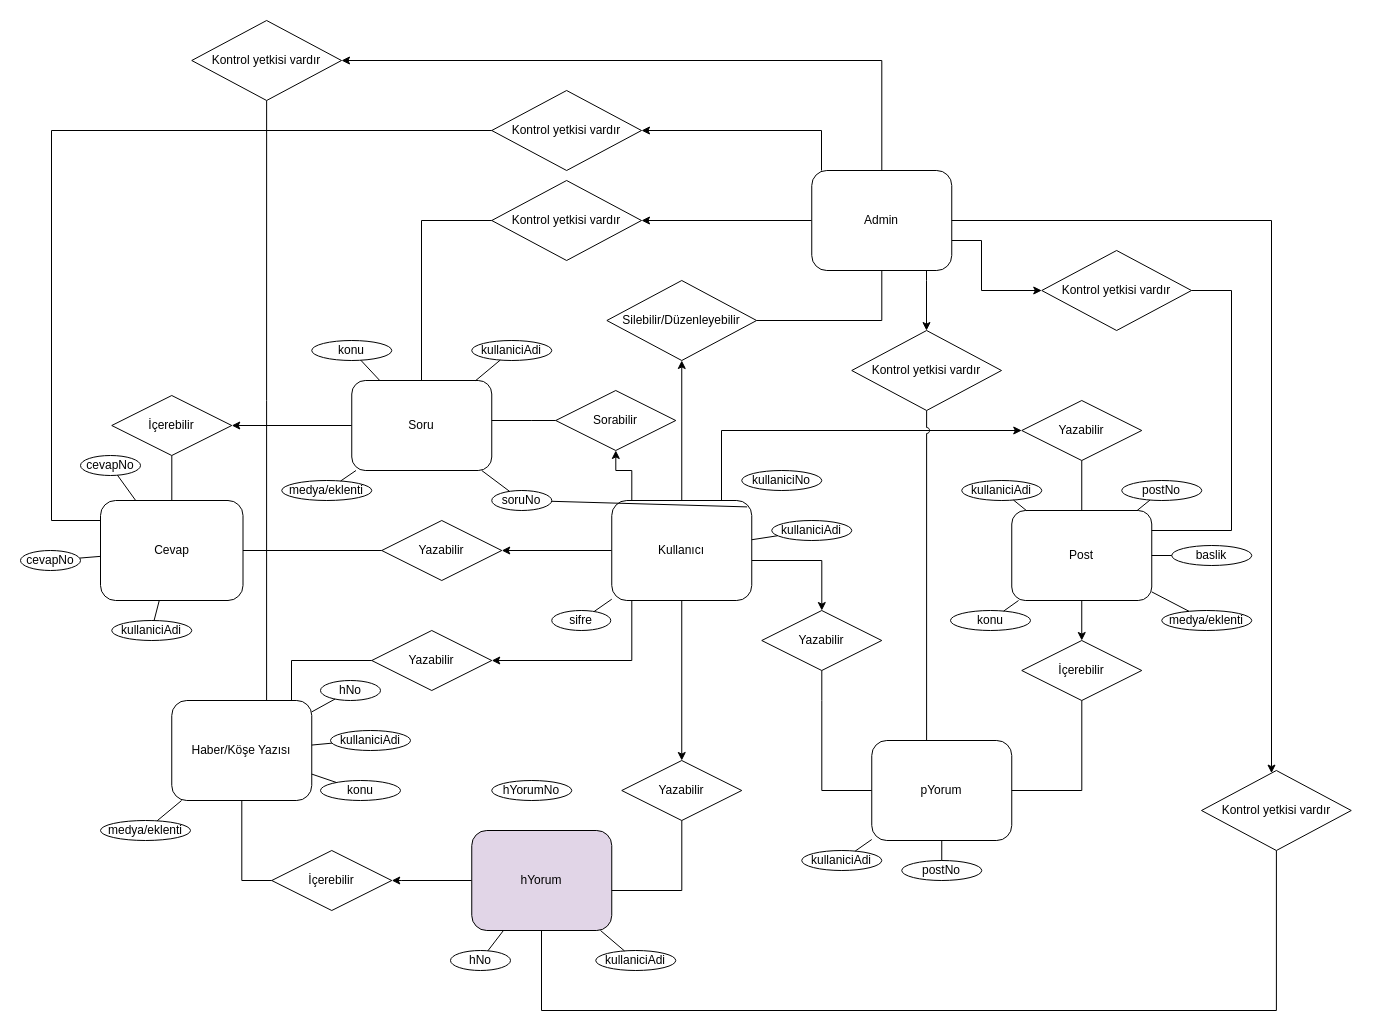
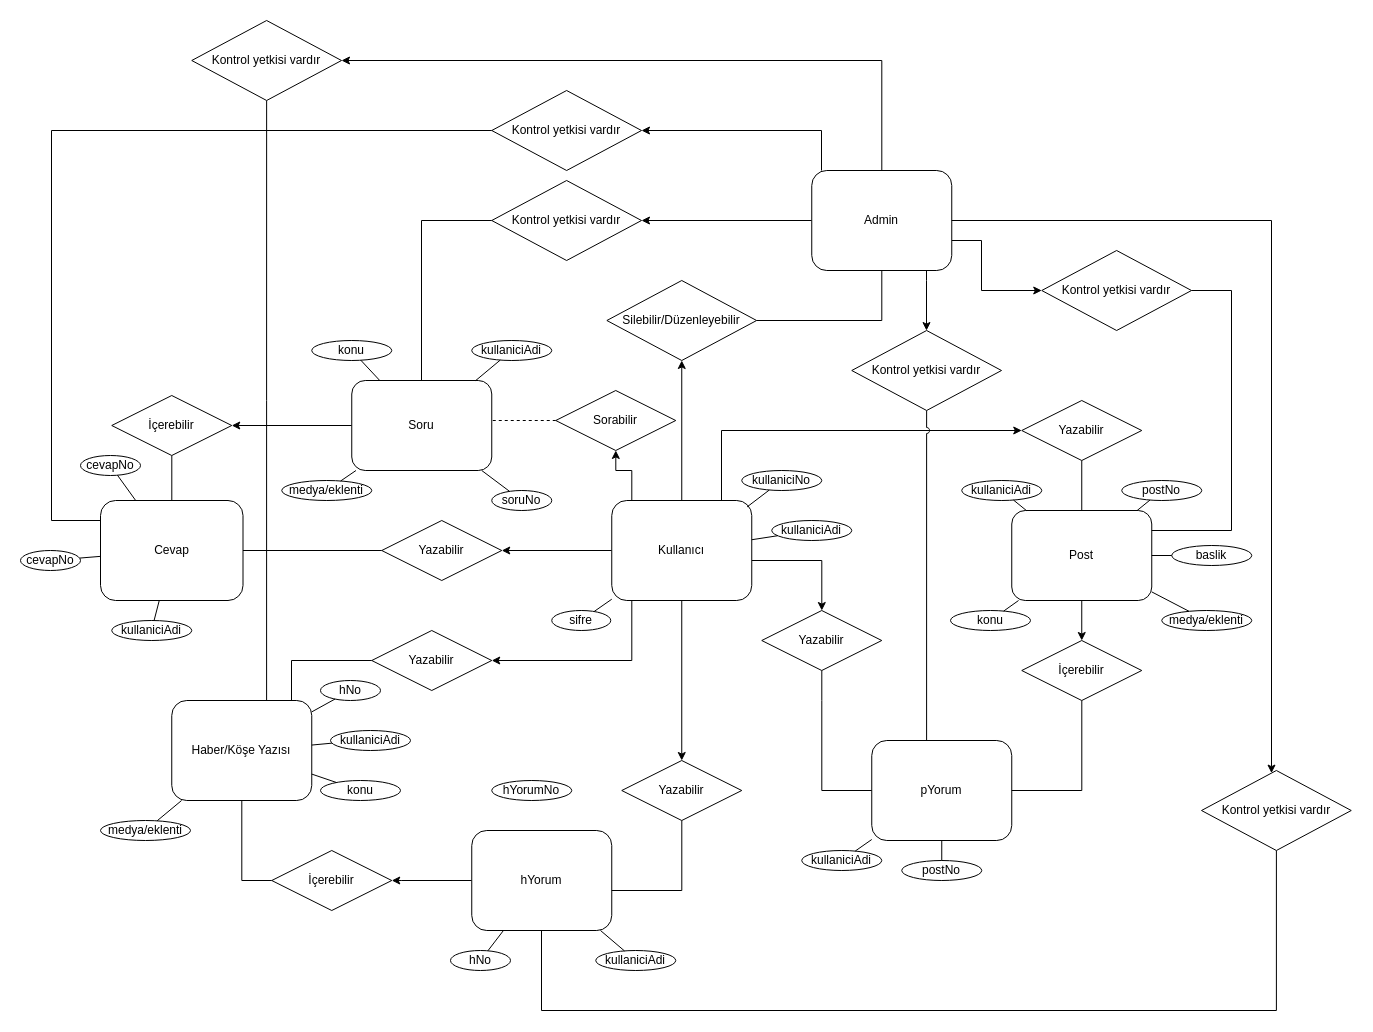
edge "Sorabilir" -- "Soru": style solid -> dashed
edge "soruNo" -- "Kullanıcı": now "kullaniciNo" -- "Kullanıcı"
node "hYorum": fillcolor #e1d5e7 -> #ffffff
